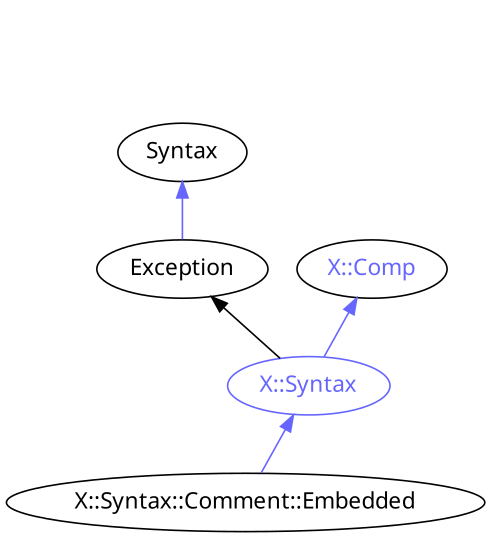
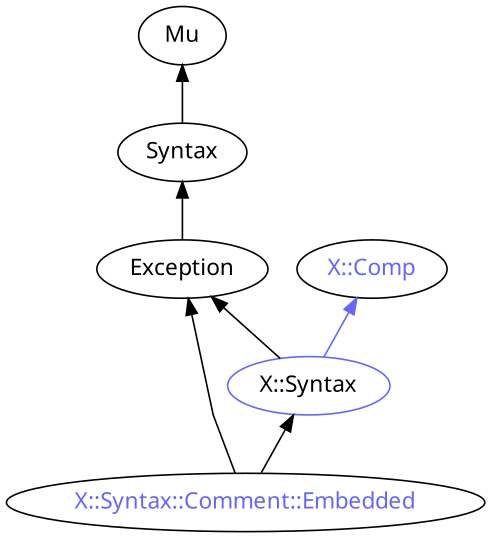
node "Mu": added
edge "Exception" -> "Syntax": color #6666ff -> #000000
node "X::Syntax": fontcolor #6666ff -> #000000
edge "X::Syntax::Comment::Embedded" -> "Exception": added
edge "X::Syntax::Comment::Embedded" -> "X::Syntax": color #6666ff -> #000000
node "X::Syntax::Comment::Embedded": fontcolor #000000 -> #6666ff
